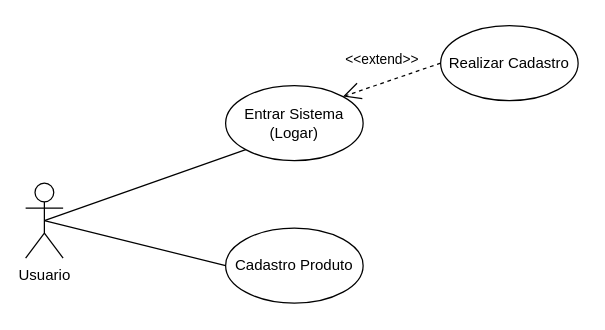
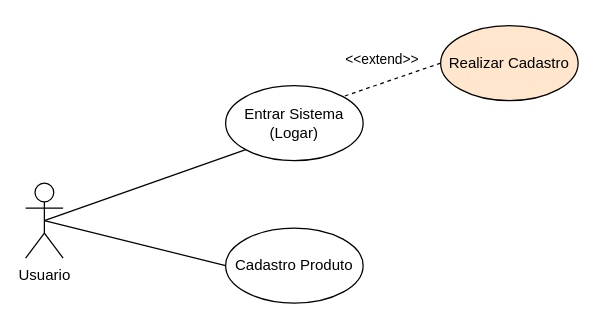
node "Realizar Cadastro": fillcolor #ffffff -> #ffe6cc
edge "Realizar Cadastro" -> "Entrar Sistema (Logar)": arrowhead open -> none
